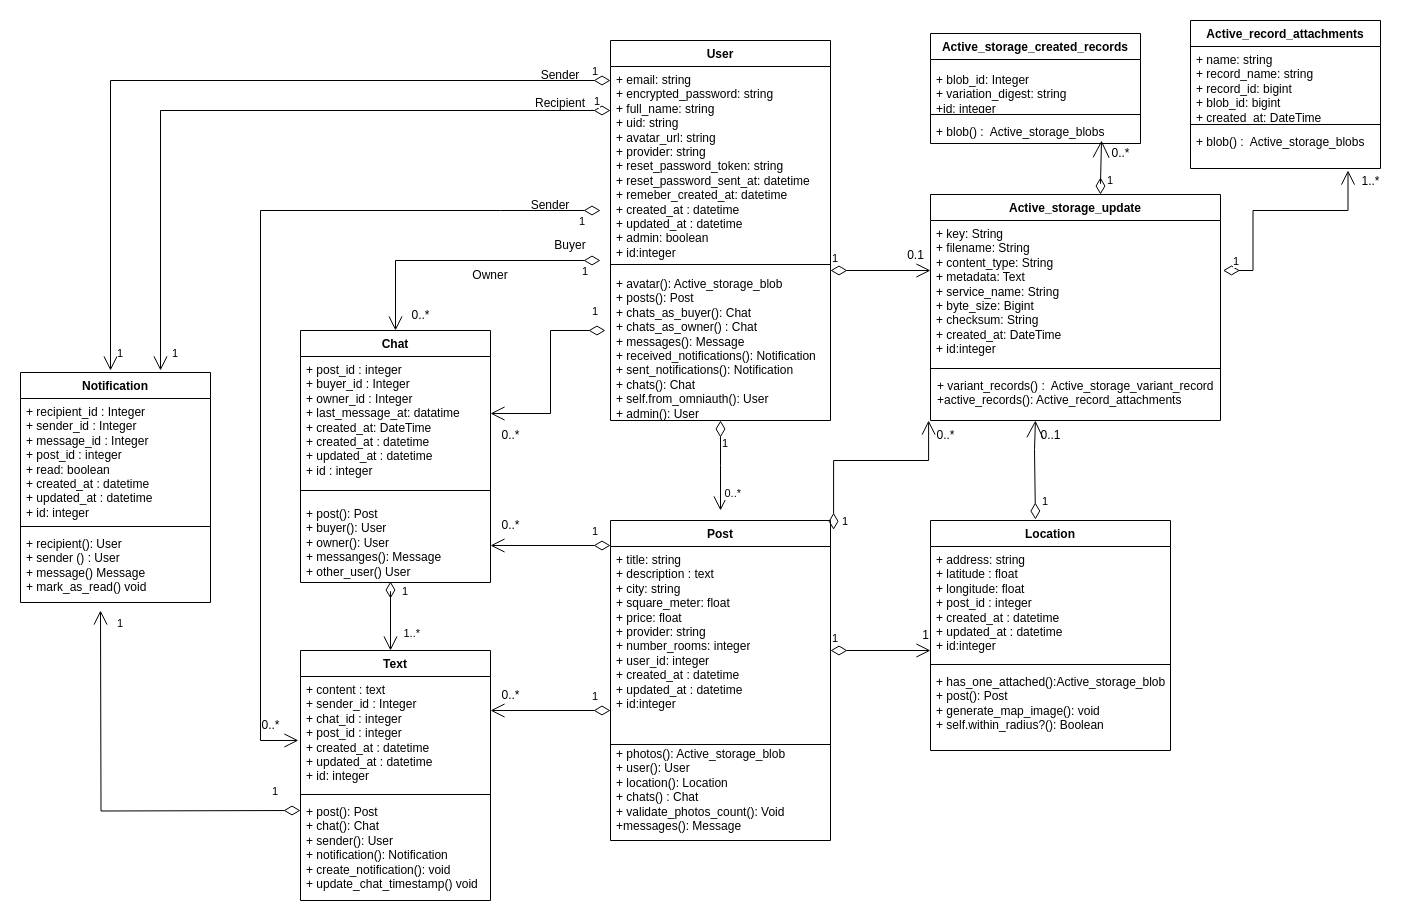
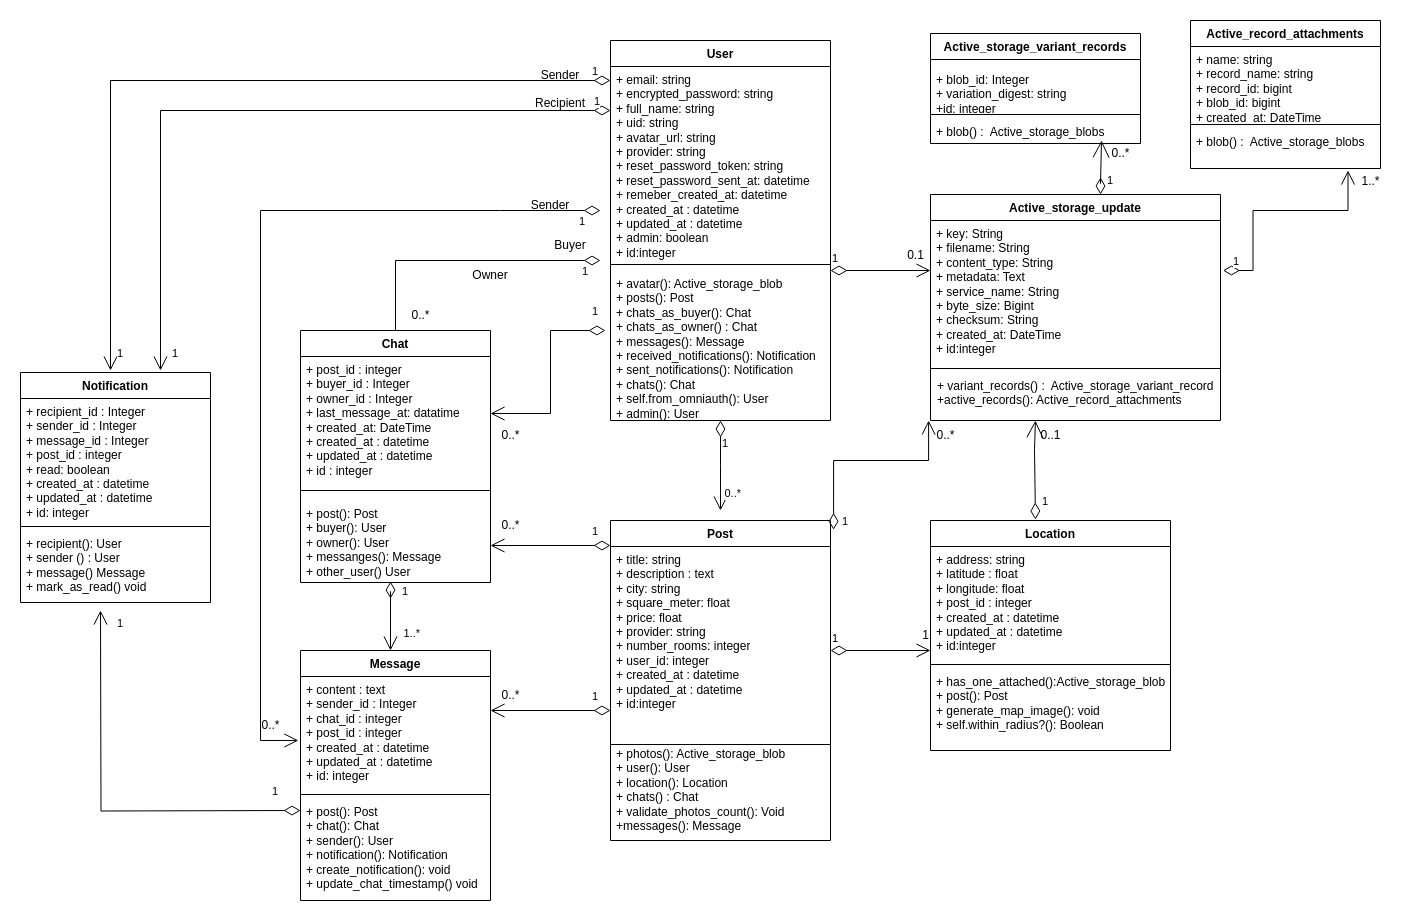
node "Active_storage_created_records": label "Active_storage_created_records" -> "Active_storage_variant_records"
edge "Buyer" -- "Chat": arrowhead open -> none
node "Text": label "Text" -> "Message"
